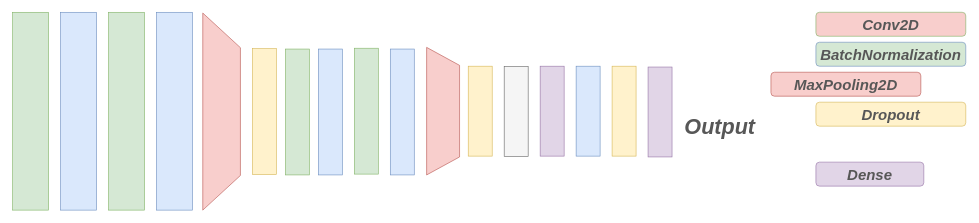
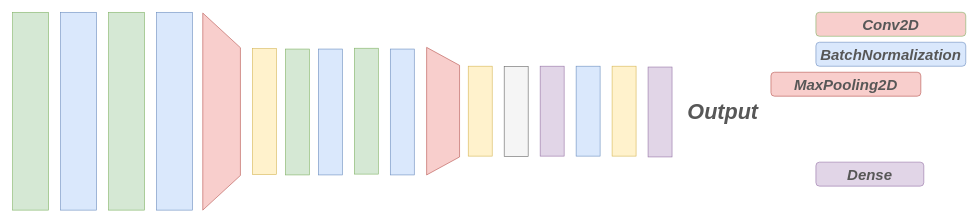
node "BatchNormalization": fillcolor #d5e8d4 -> #dae8fc
node "Dropout": removed
node "Output": moved (720, 127) -> (723, 112)
